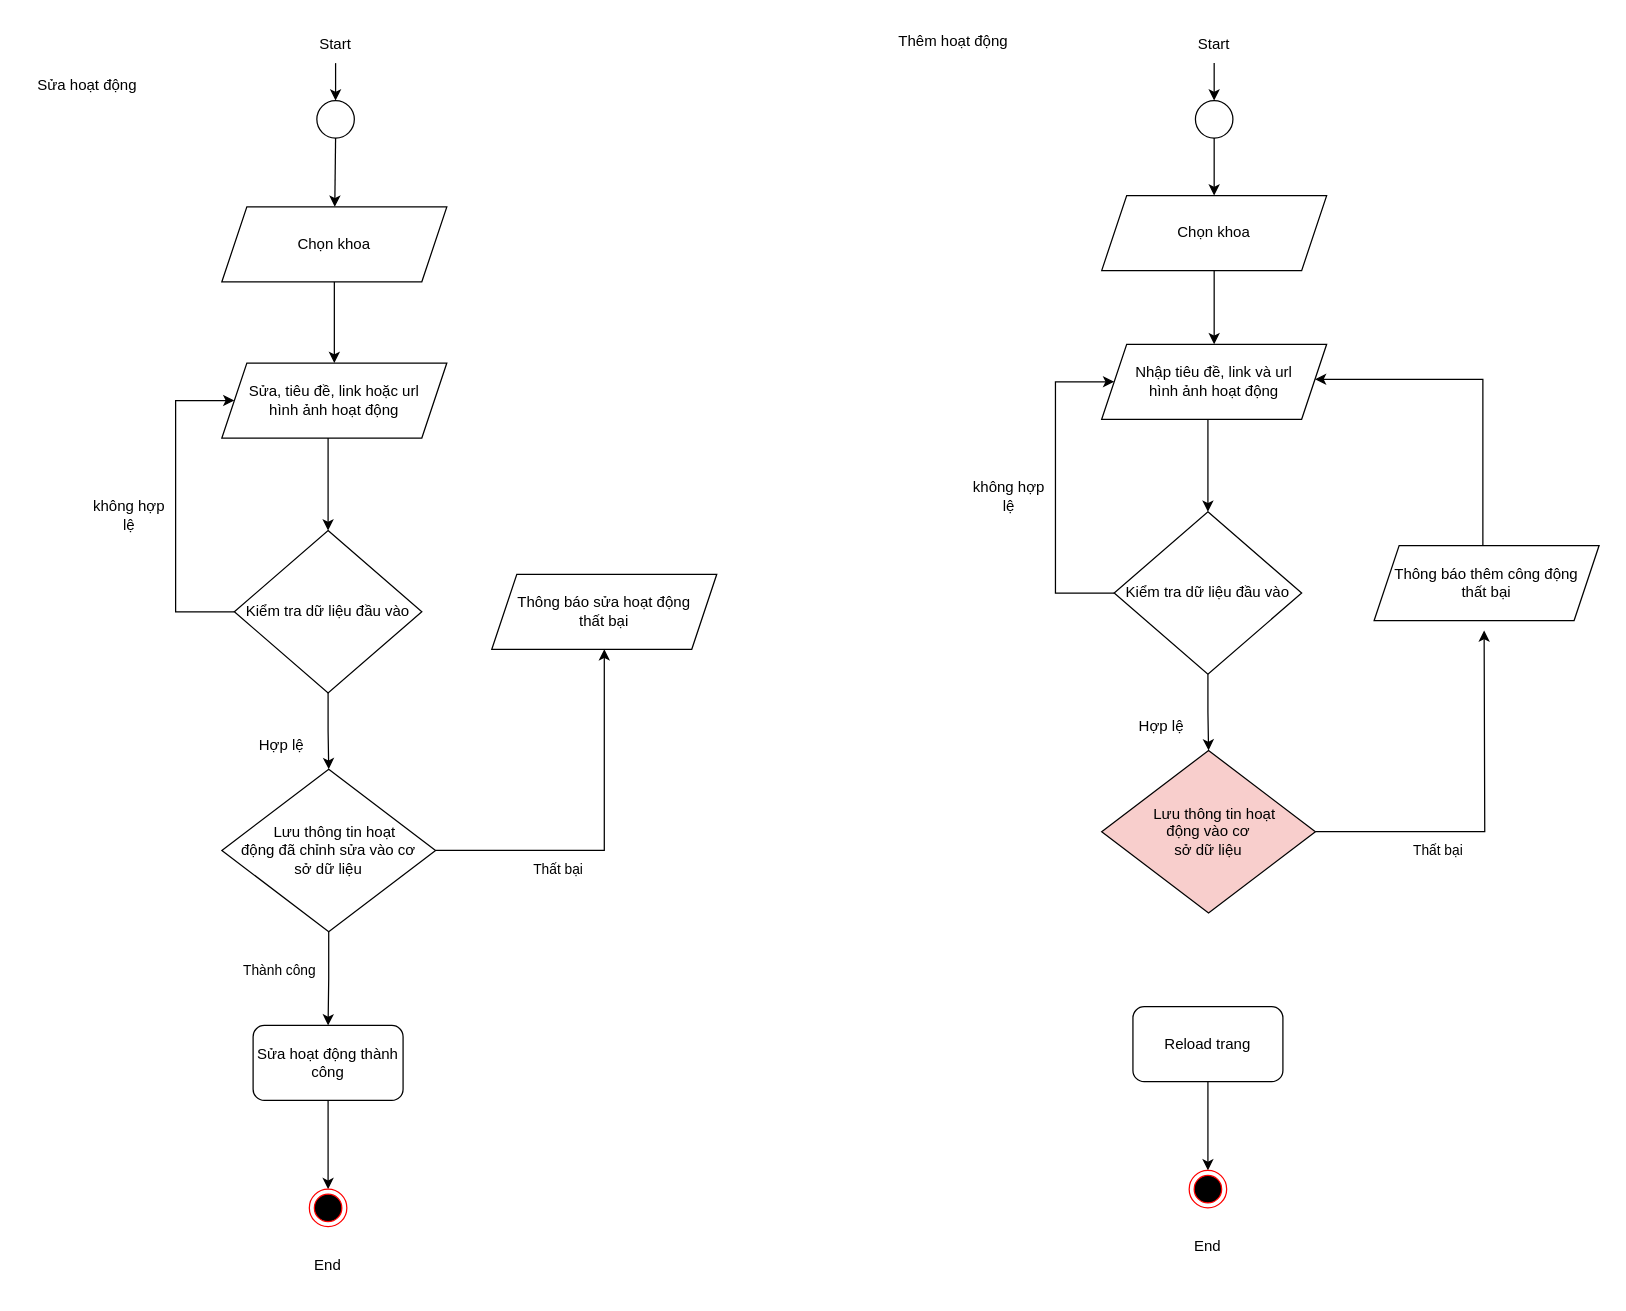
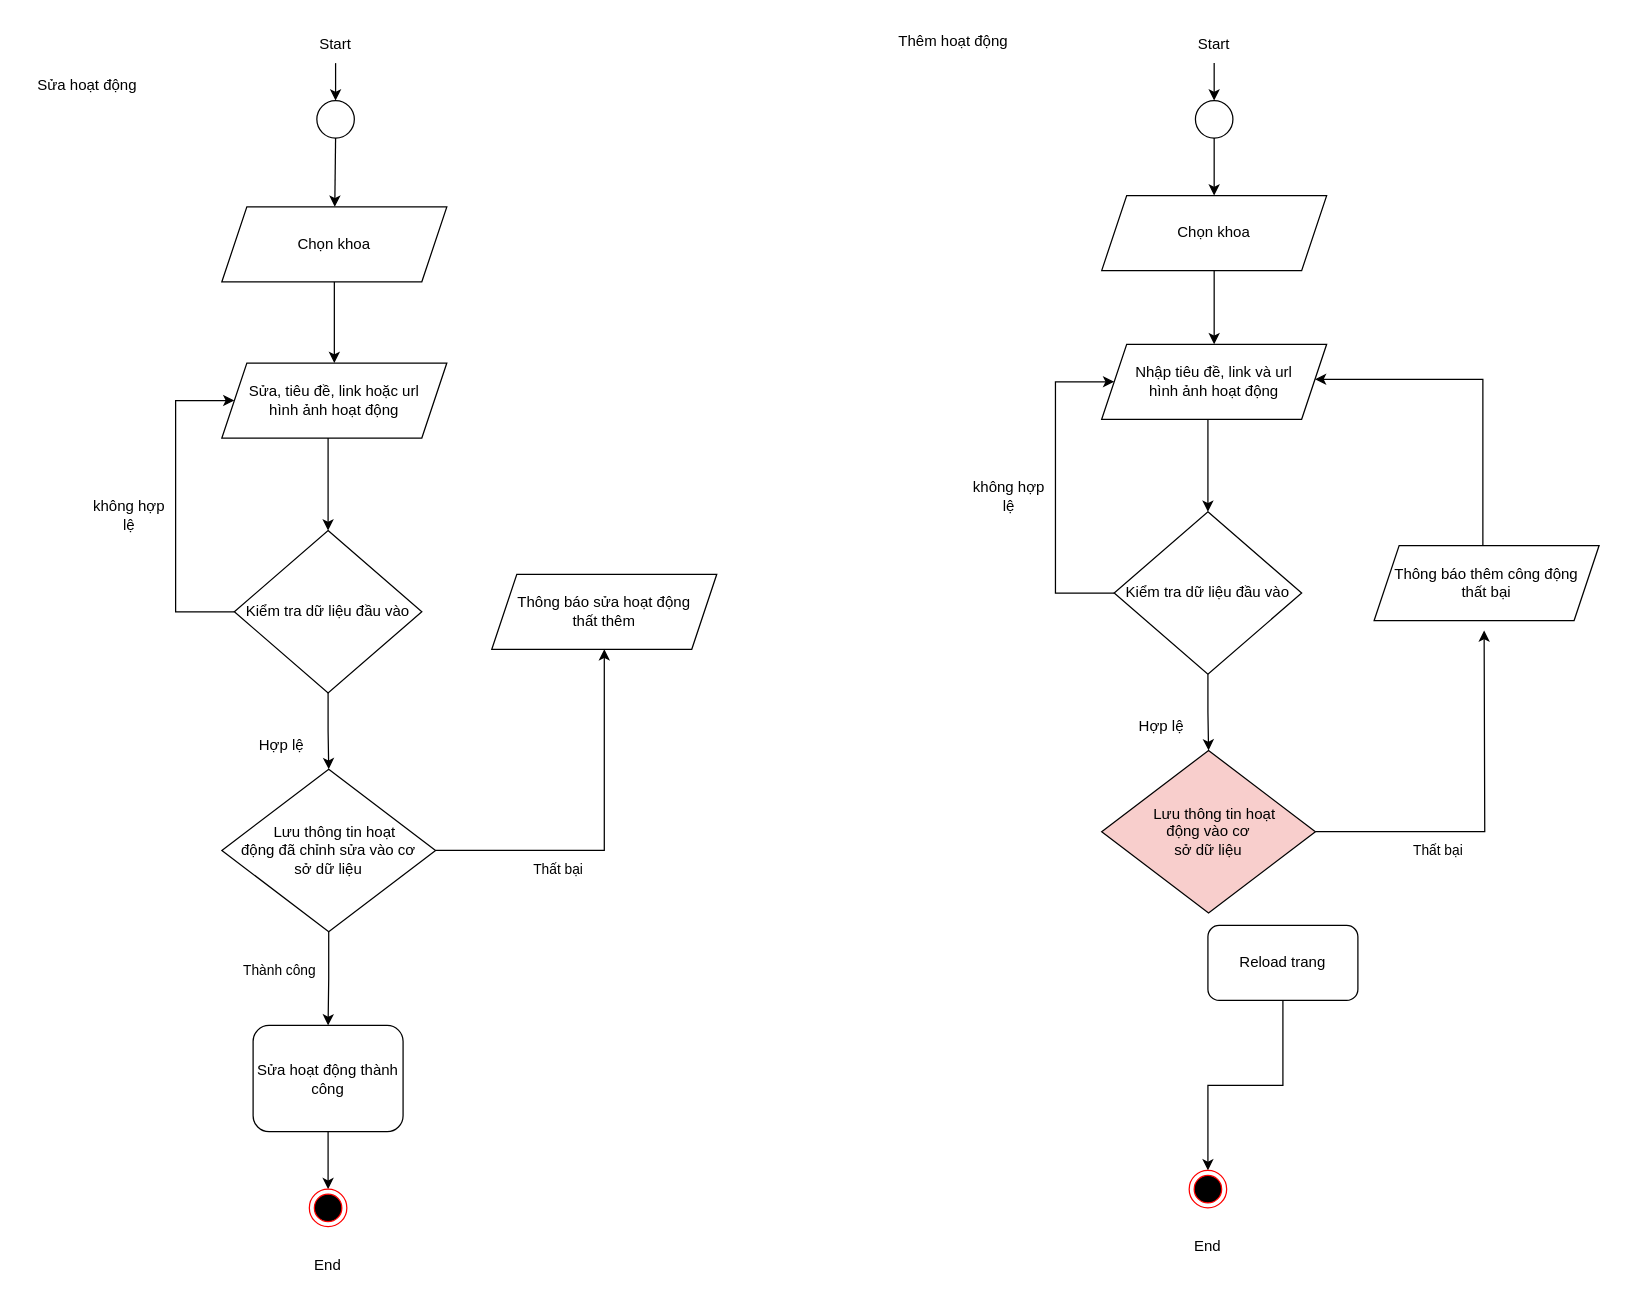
node "Thông báo sửa hoạt động thất bại": label "Thông báo sửa hoạt động thất bại" -> "Thông báo sửa hoạt động thất thêm"
node "Reload trang": moved (1208, 1044) -> (1283, 963)
node "Sửa hoạt động thành công": size 150x75 -> 150x106
